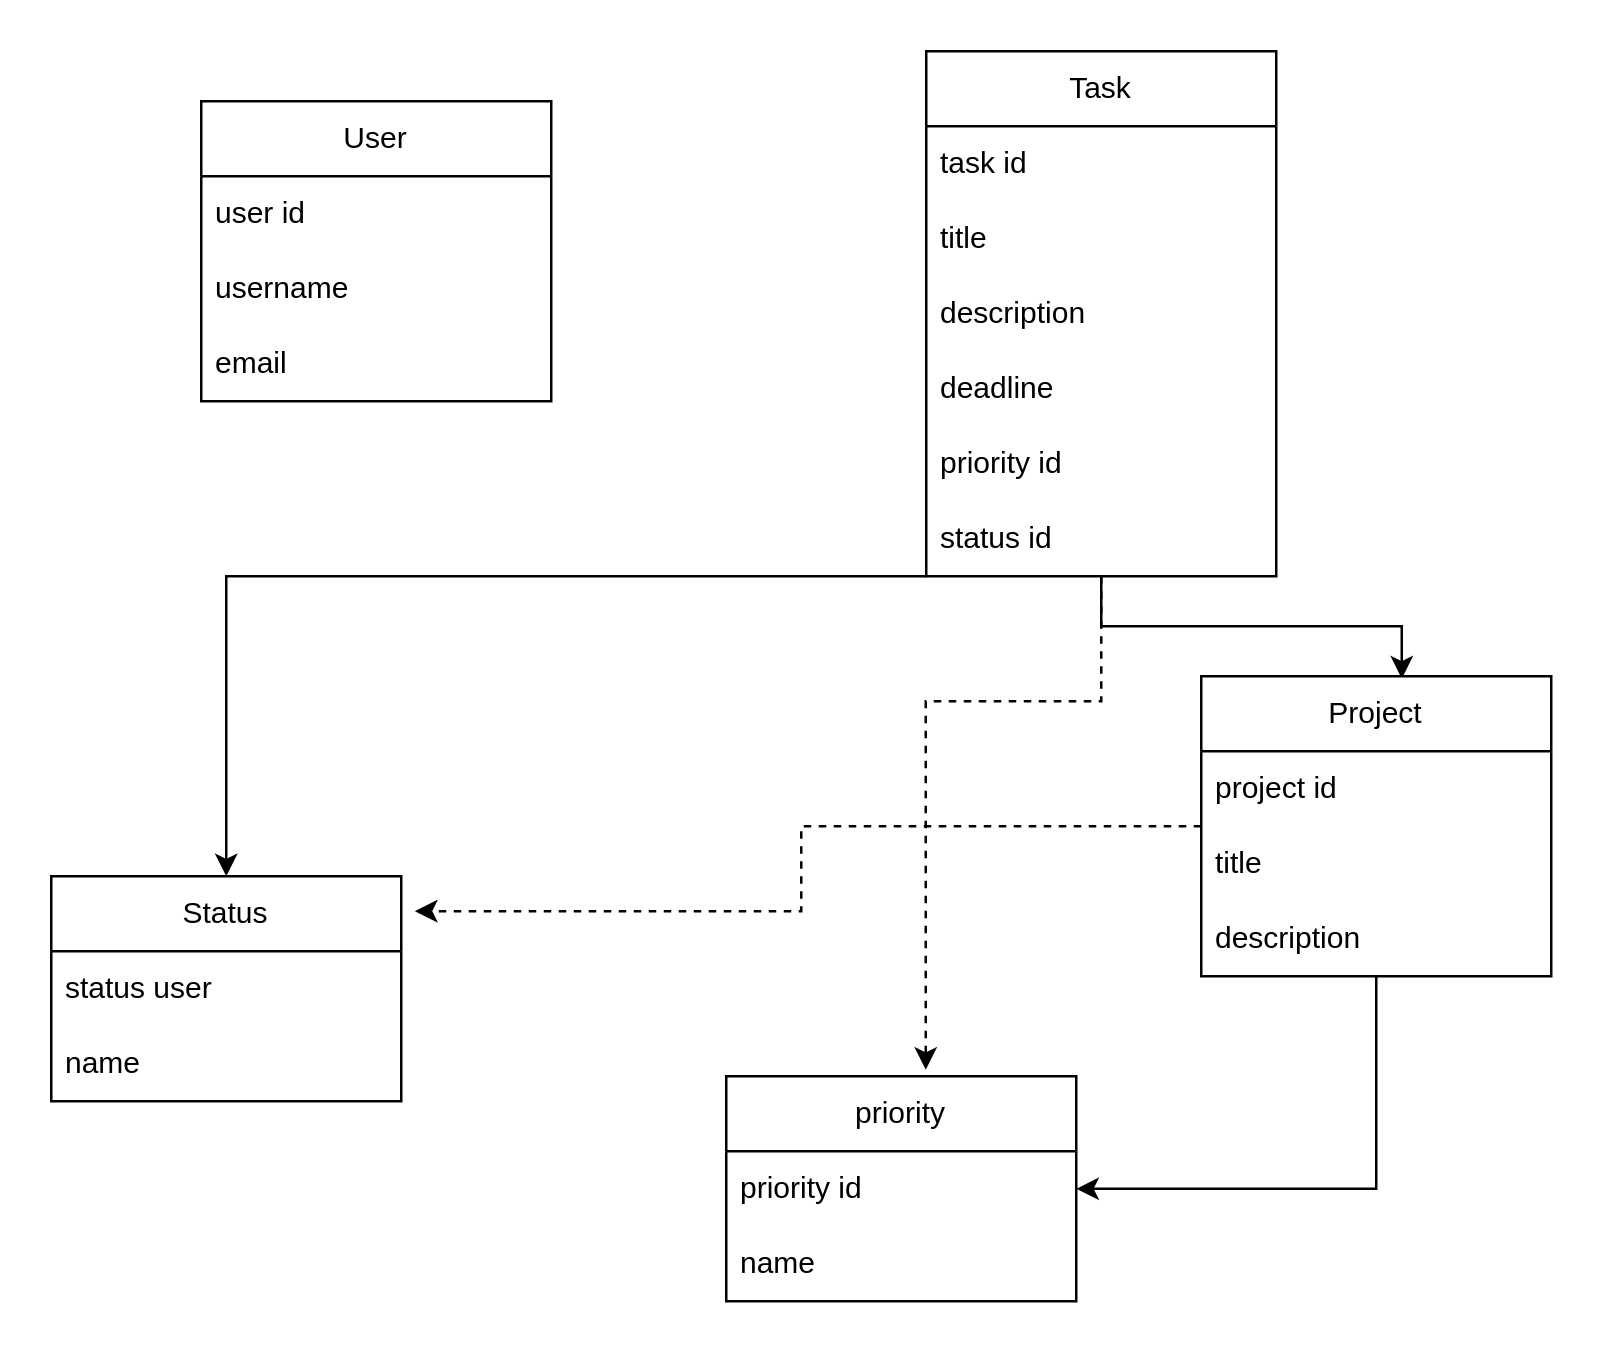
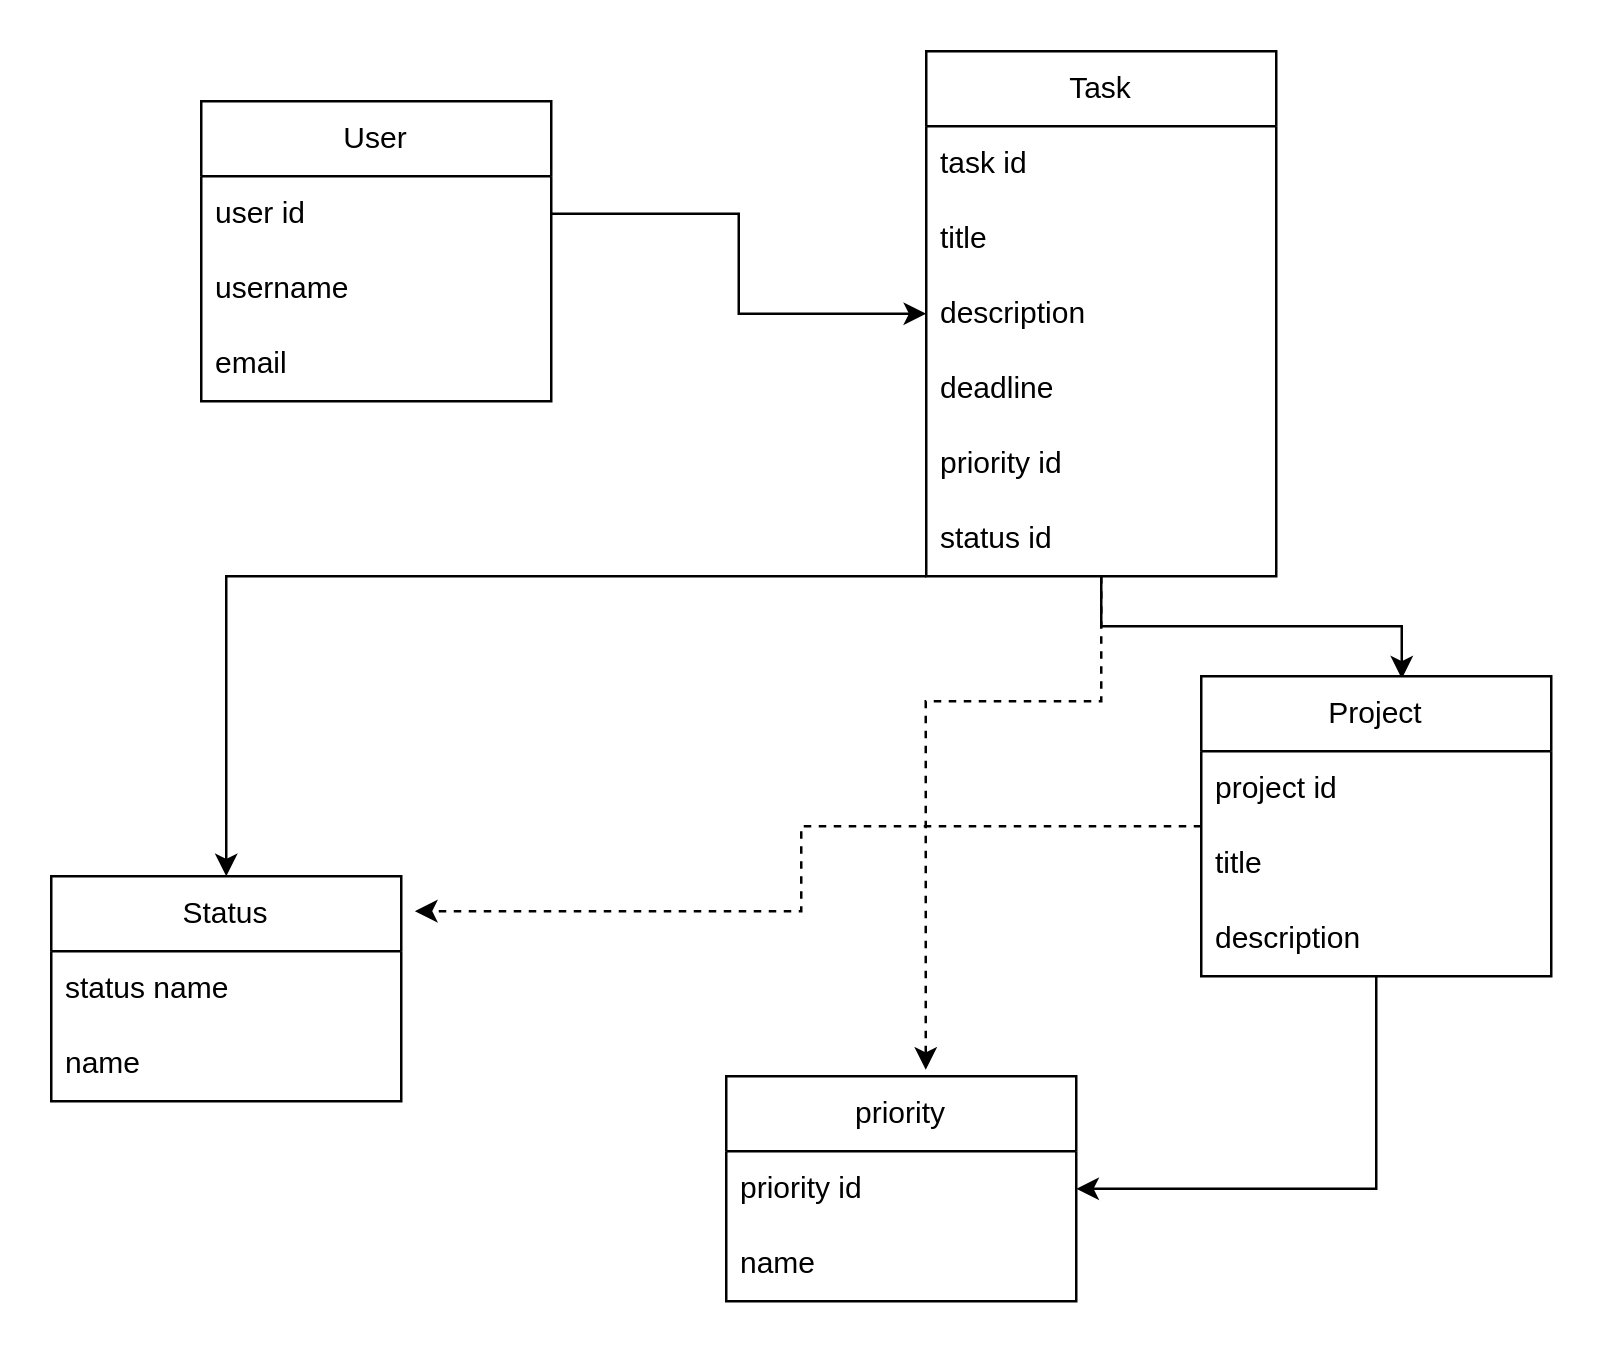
edge "user id" -> "Task": added
node "status user": label "status user" -> "status name"
